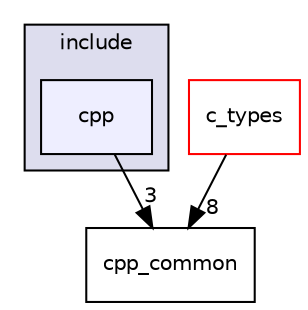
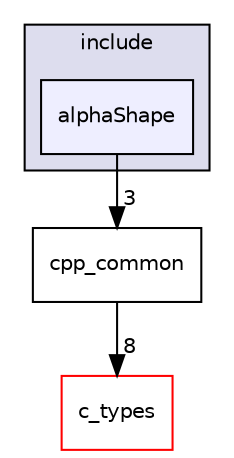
node "cpp": label "cpp" -> "alphaShape"
edge "c_types" -> "cpp_common": reversed
